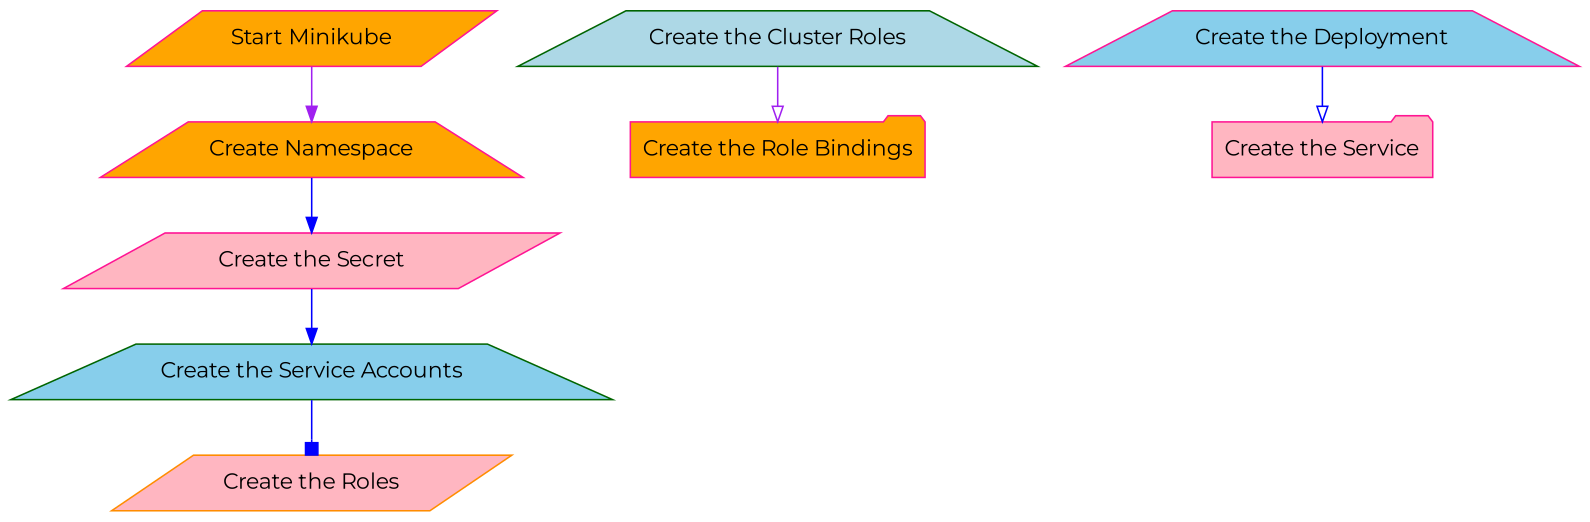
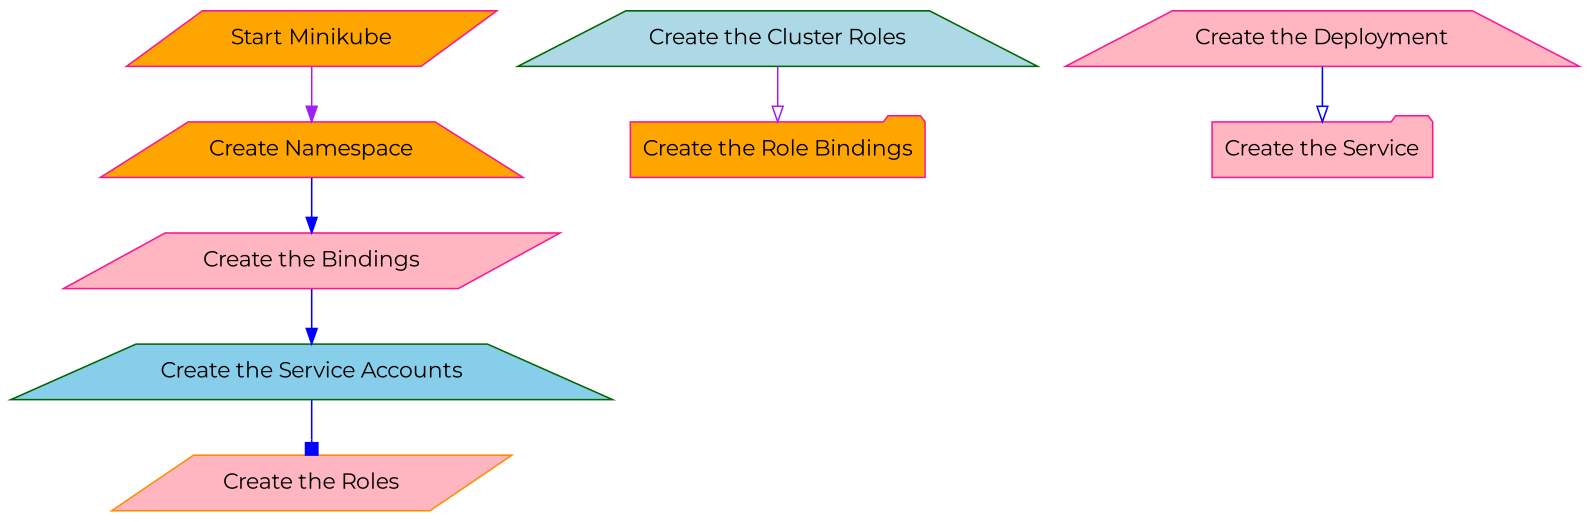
node "Create the Deployment": fillcolor skyblue -> lightpink
node "Create the Secret": label "Create the Secret" -> "Create the Bindings"
